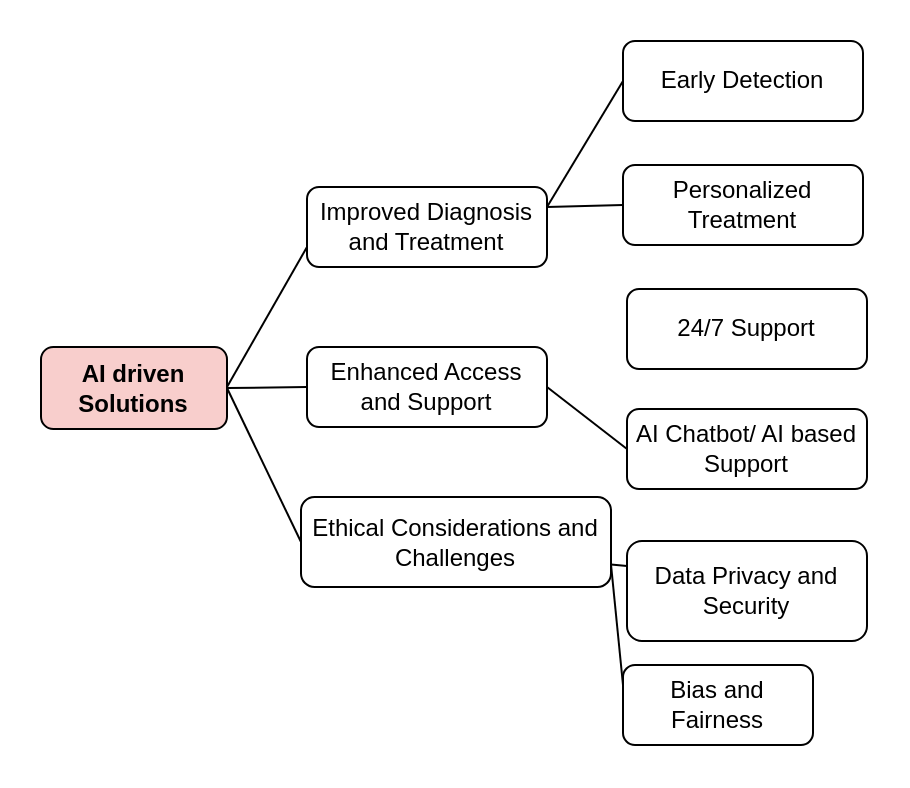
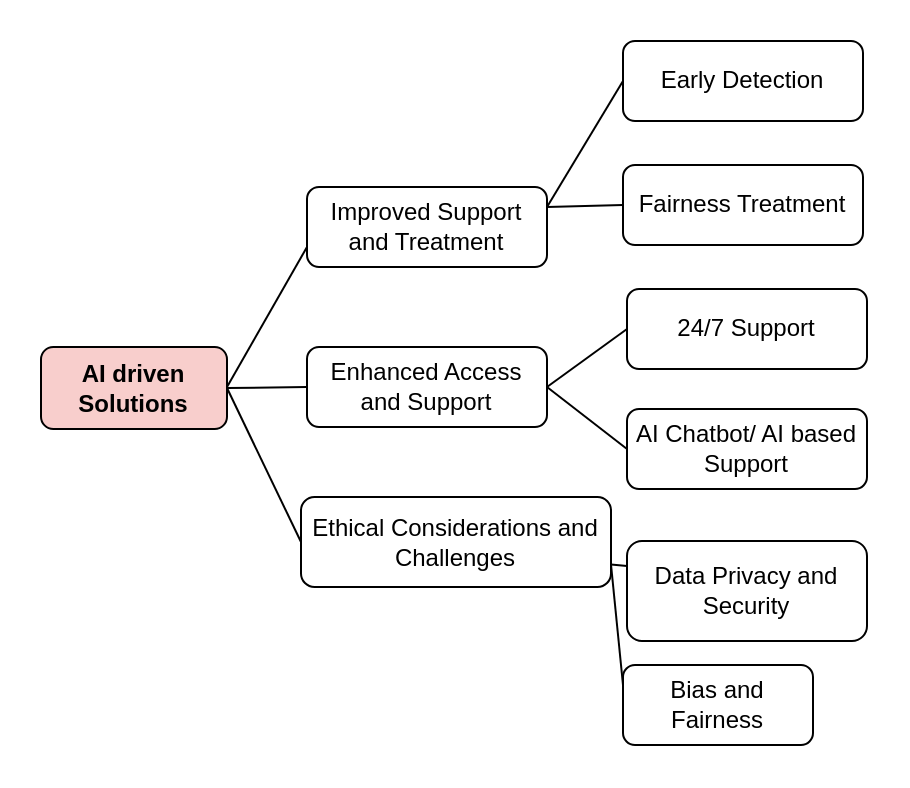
node "Personalized Treatment": label "Personalized Treatment" -> "Fairness Treatment"
node "Improved Diagnosis and Treatment": label "Improved Diagnosis and Treatment" -> "Improved Support and Treatment"
edge "24/7 Support" -- "Enhanced Access and Support": added
